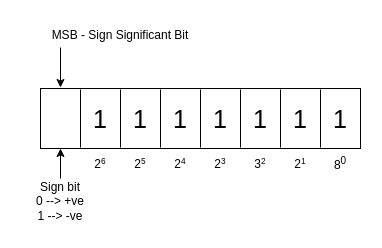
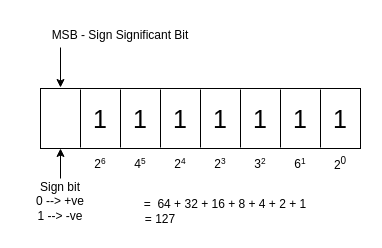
node "25": label "25" -> "45"
node "21": label "21" -> "61"
node "80": label "80" -> "20"
node "= 64 + 32 + 16 + 8 + 4 + 2 + 1 = 127": added
